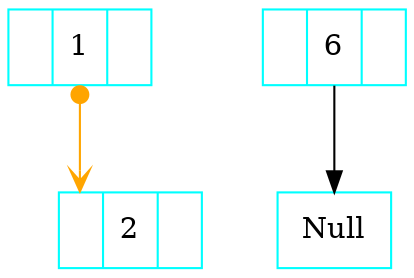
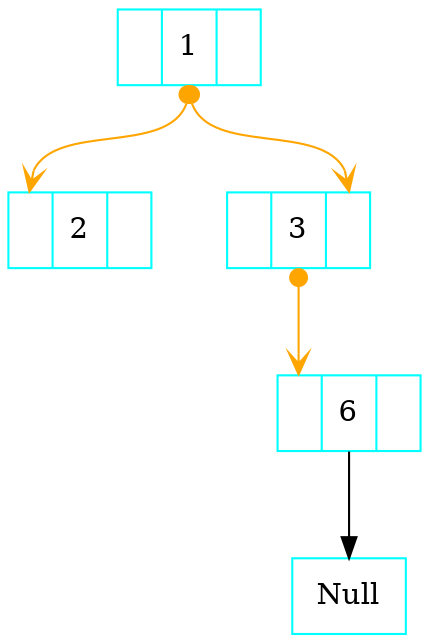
node "3": added
